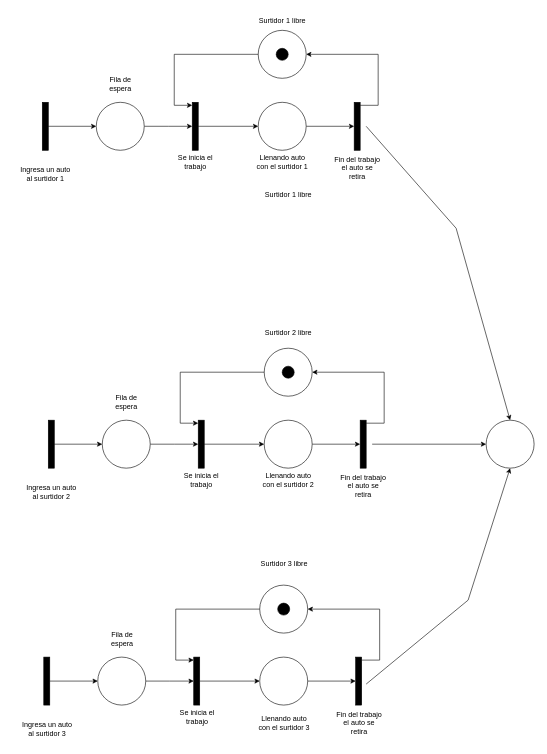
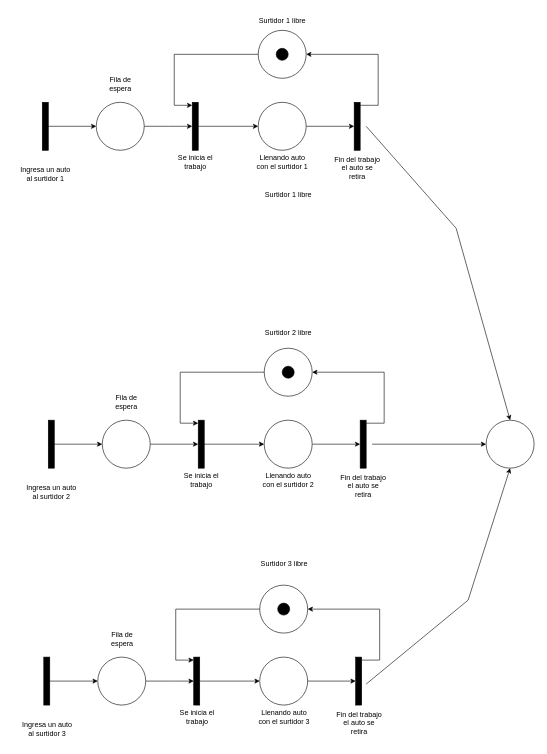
node "Llenando auto con el surtidor 3": moved (284, 723) -> (284, 717)
